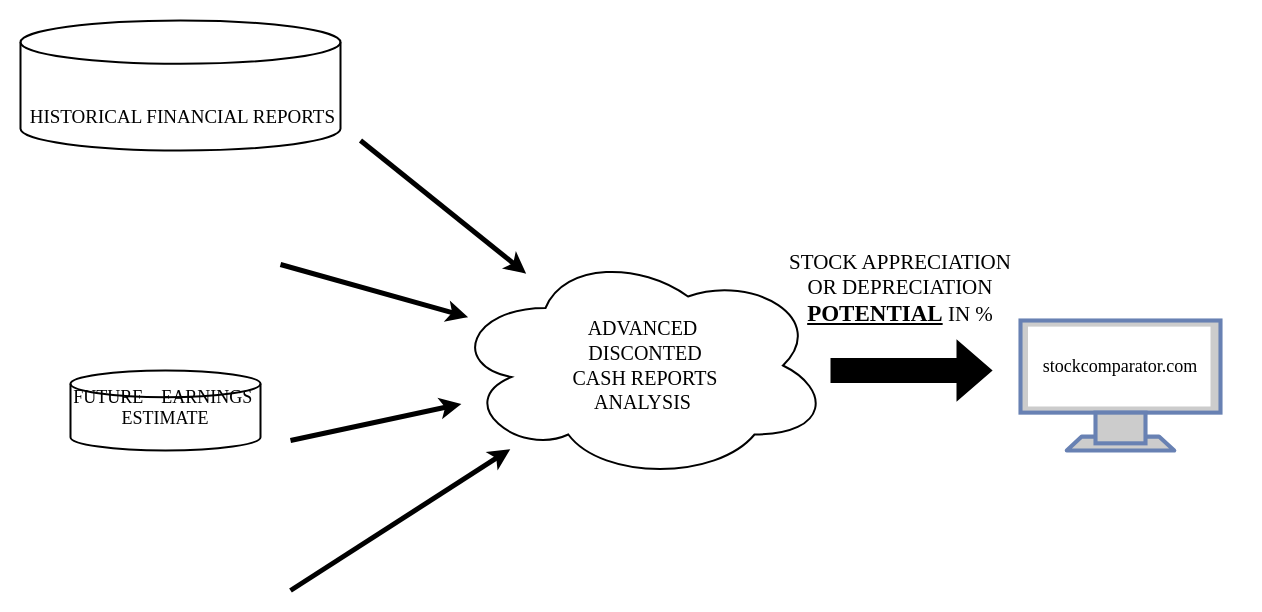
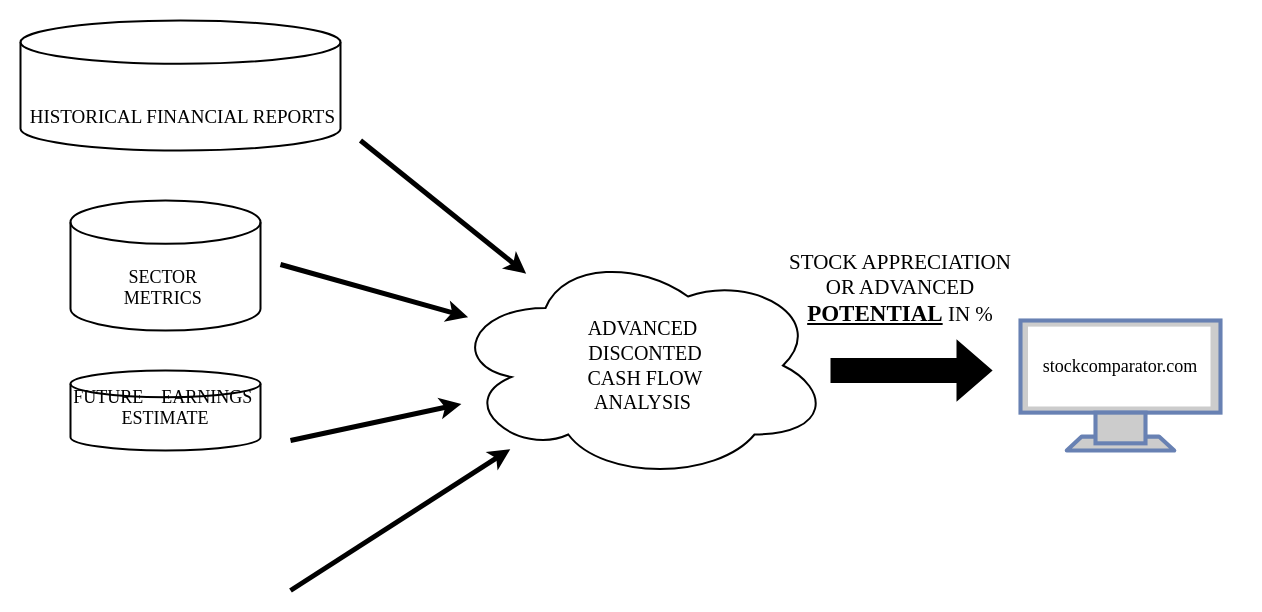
node "SECTOR METRICS": added
node "STOCK APPRECIATION OR DEPRECIATION POTENTIAL IN %": label "STOCK APPRECIATION OR DEPRECIATION POTENTIAL IN %" -> "STOCK APPRECIATION OR ADVANCED POTENTIAL IN %"
node "ADVANCED DISCONTED CASH REPORTS ANALYSIS": label "ADVANCED DISCONTED CASH REPORTS ANALYSIS" -> "ADVANCED DISCONTED CASH FLOW ANALYSIS"
